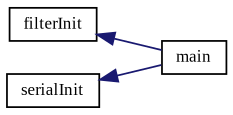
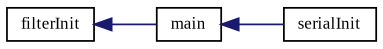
edge "main" -> "serialInit": reversed
